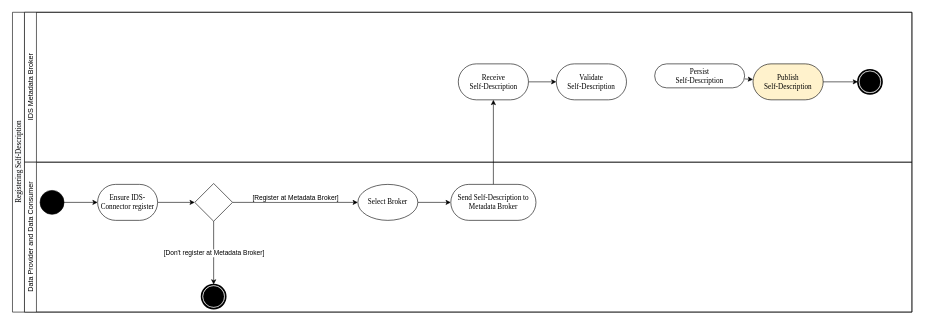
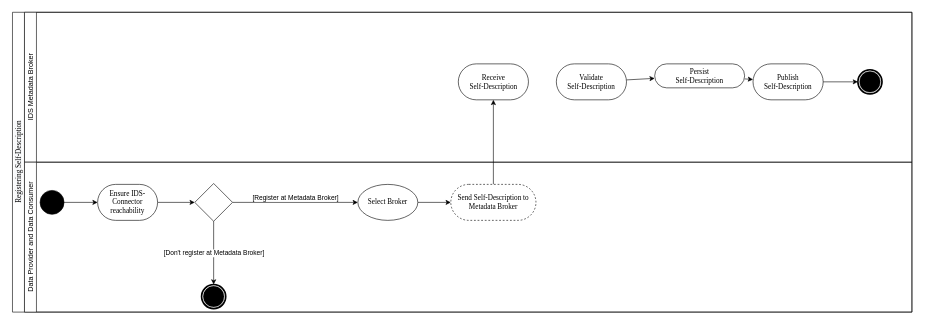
edge "Validate Self-Description" -> "Persist Self-Description": added
edge "Receive Self-Description" -> "Validate Self-Description": removed
node "Publish Self-Description": fillcolor #fff2cc -> #ffffff
node "Ensure IDS-Connector register": label "Ensure IDS-Connector register" -> "Ensure IDS-Connector reachability"
node "Send Self-Description to Metadata Broker": style solid -> dashed
